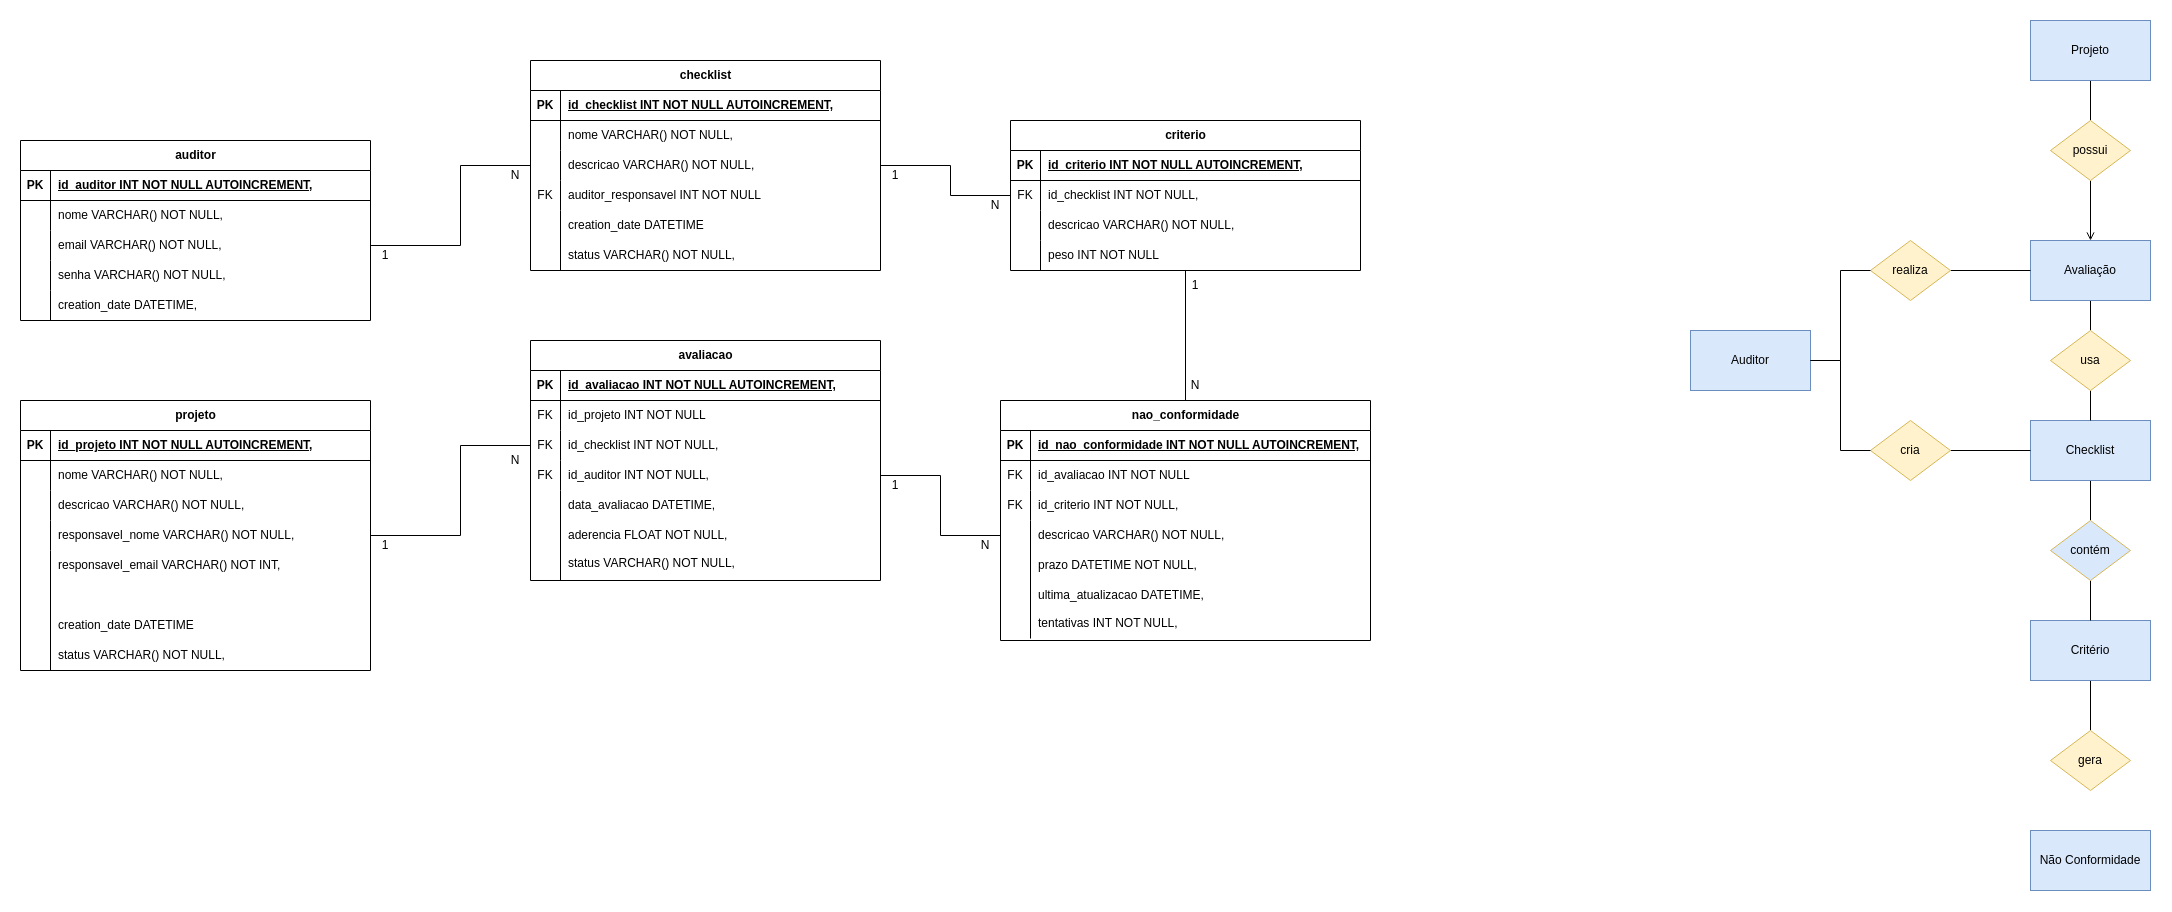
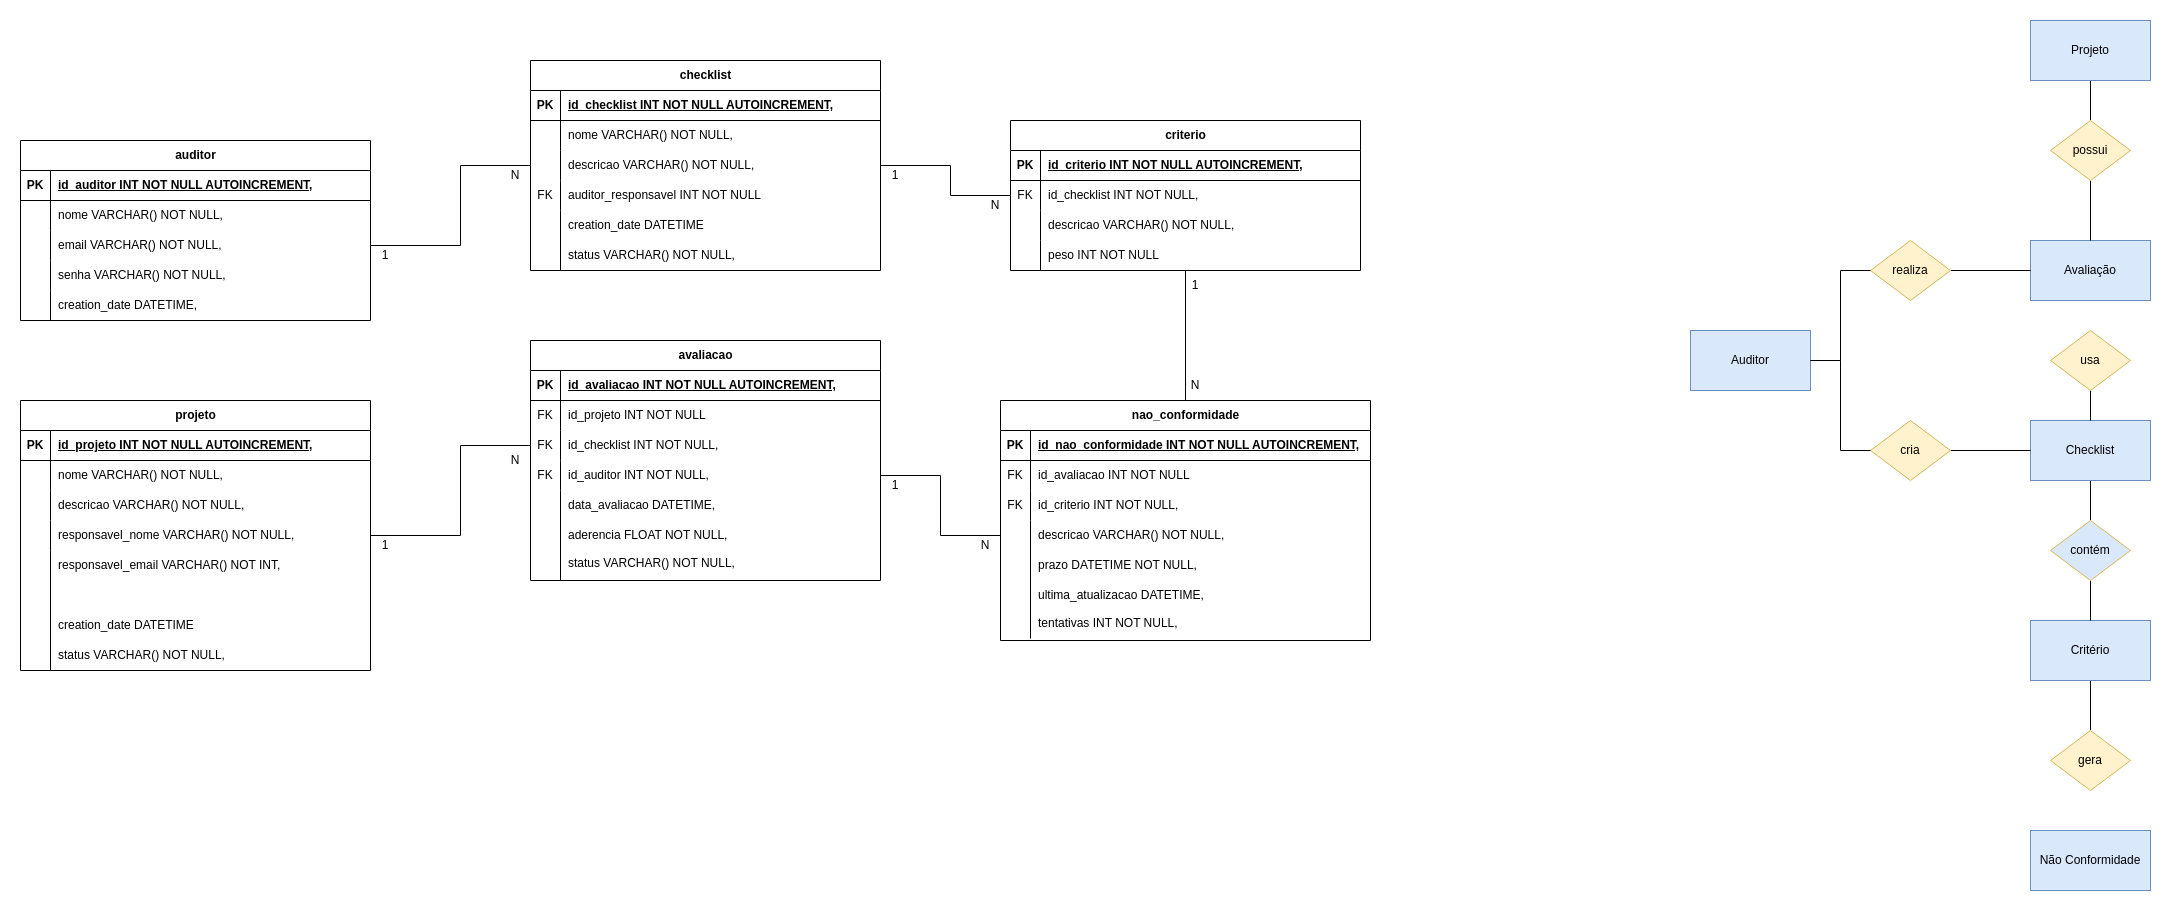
edge "possui" -> "Avaliação": arrowhead open -> none
edge "Avaliação" -- "usa": removed
